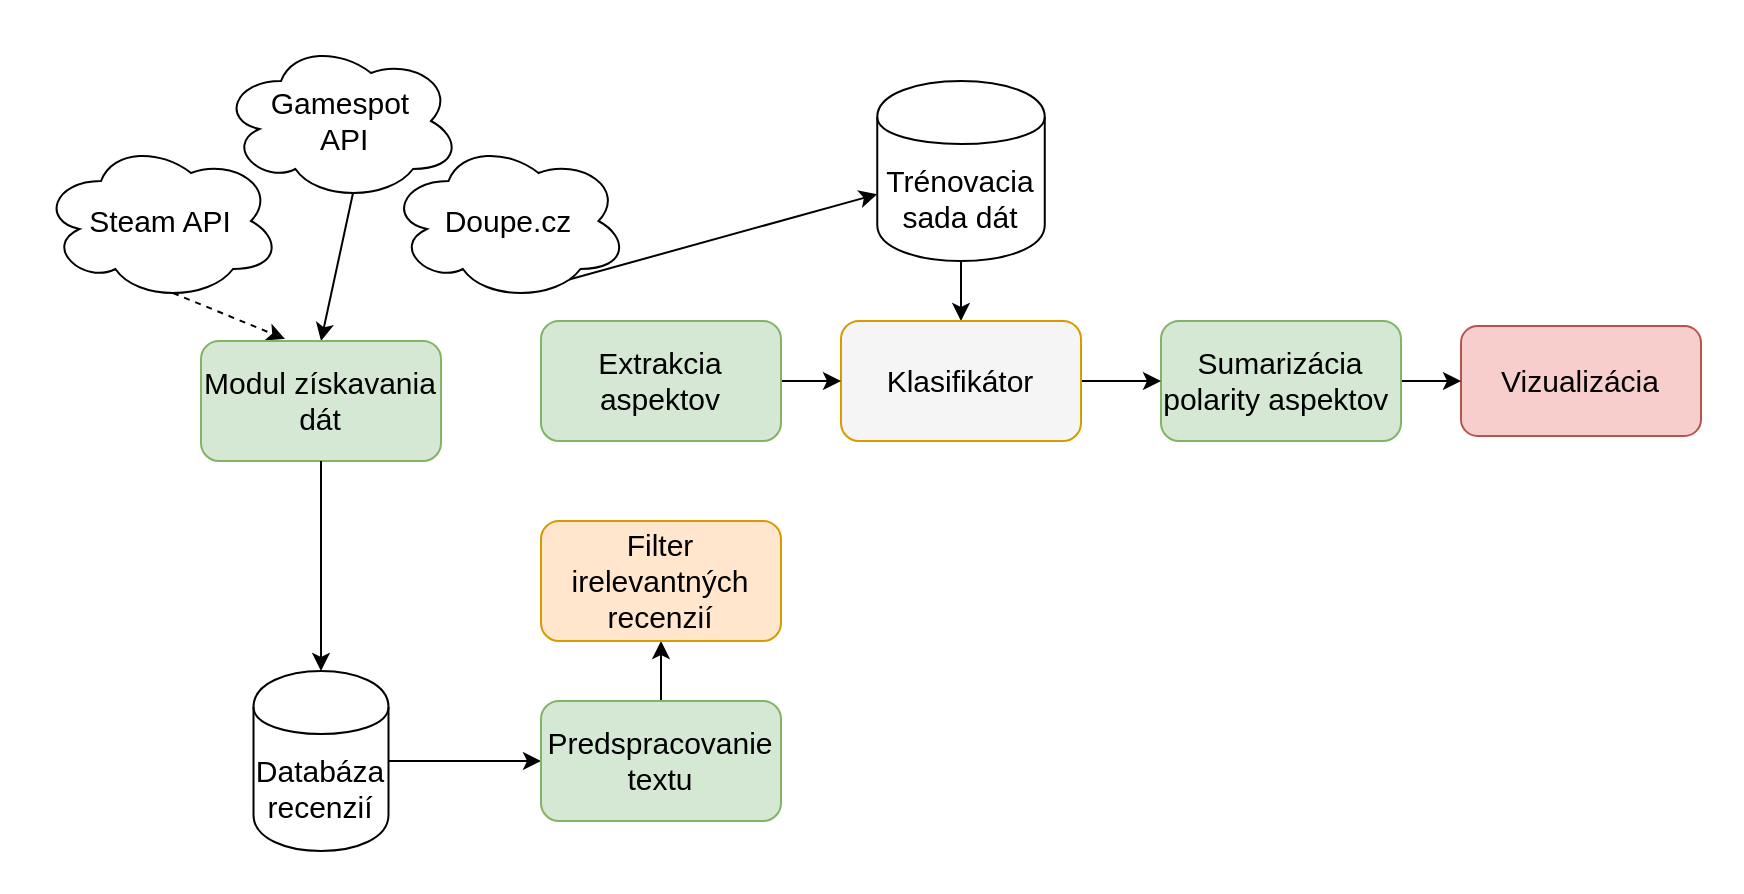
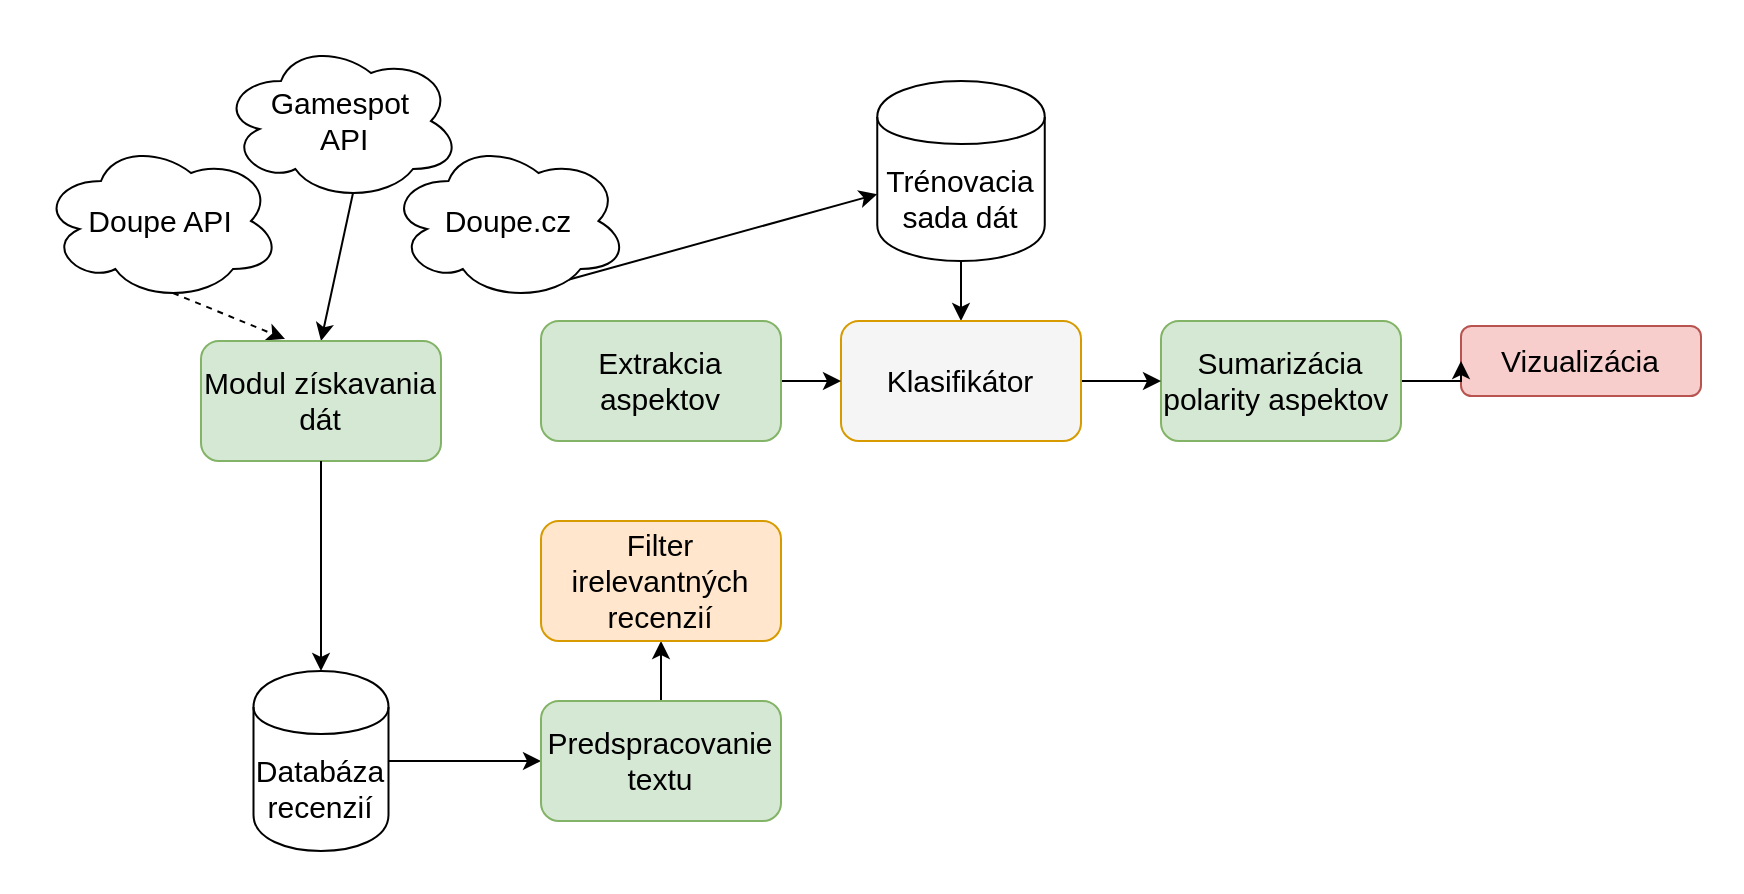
node "Steam API": label "Steam API" -> "Doupe API"
node "Vizualizácia": size 240x110 -> 240x70
